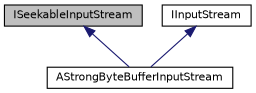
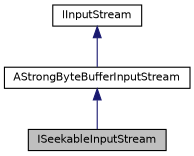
edge "AStrongByteBufferInputStream" -> "ISeekableInputStream": reversed
